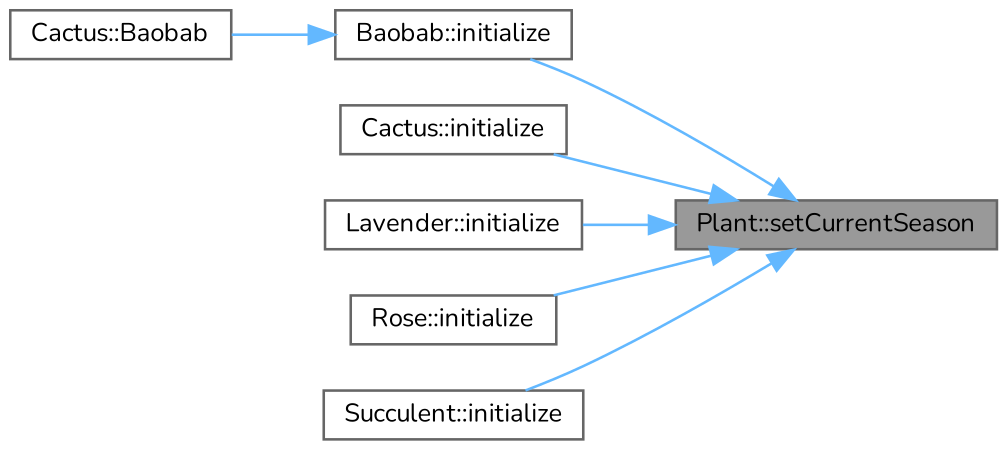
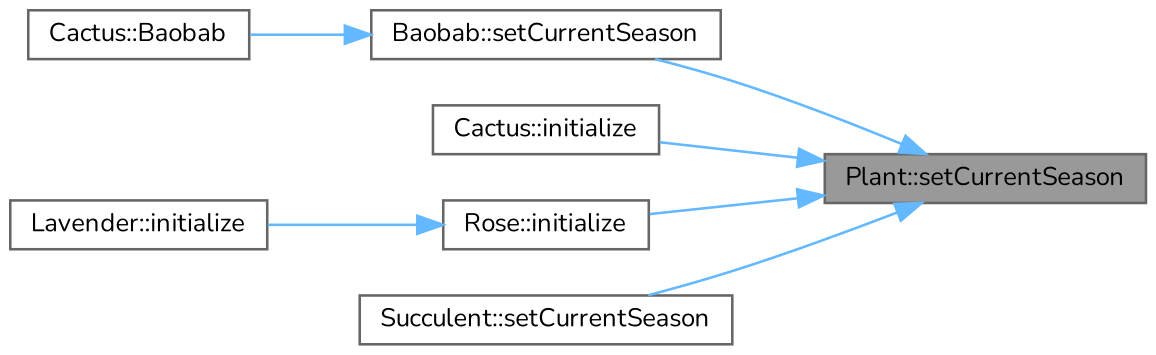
node "Baobab::initialize": label "Baobab::initialize" -> "Baobab::setCurrentSeason"
edge "Lavender::initialize" -> "Plant::setCurrentSeason": now "Lavender::initialize" -> "Rose::initialize"
node "Succulent::initialize": label "Succulent::initialize" -> "Succulent::setCurrentSeason"
